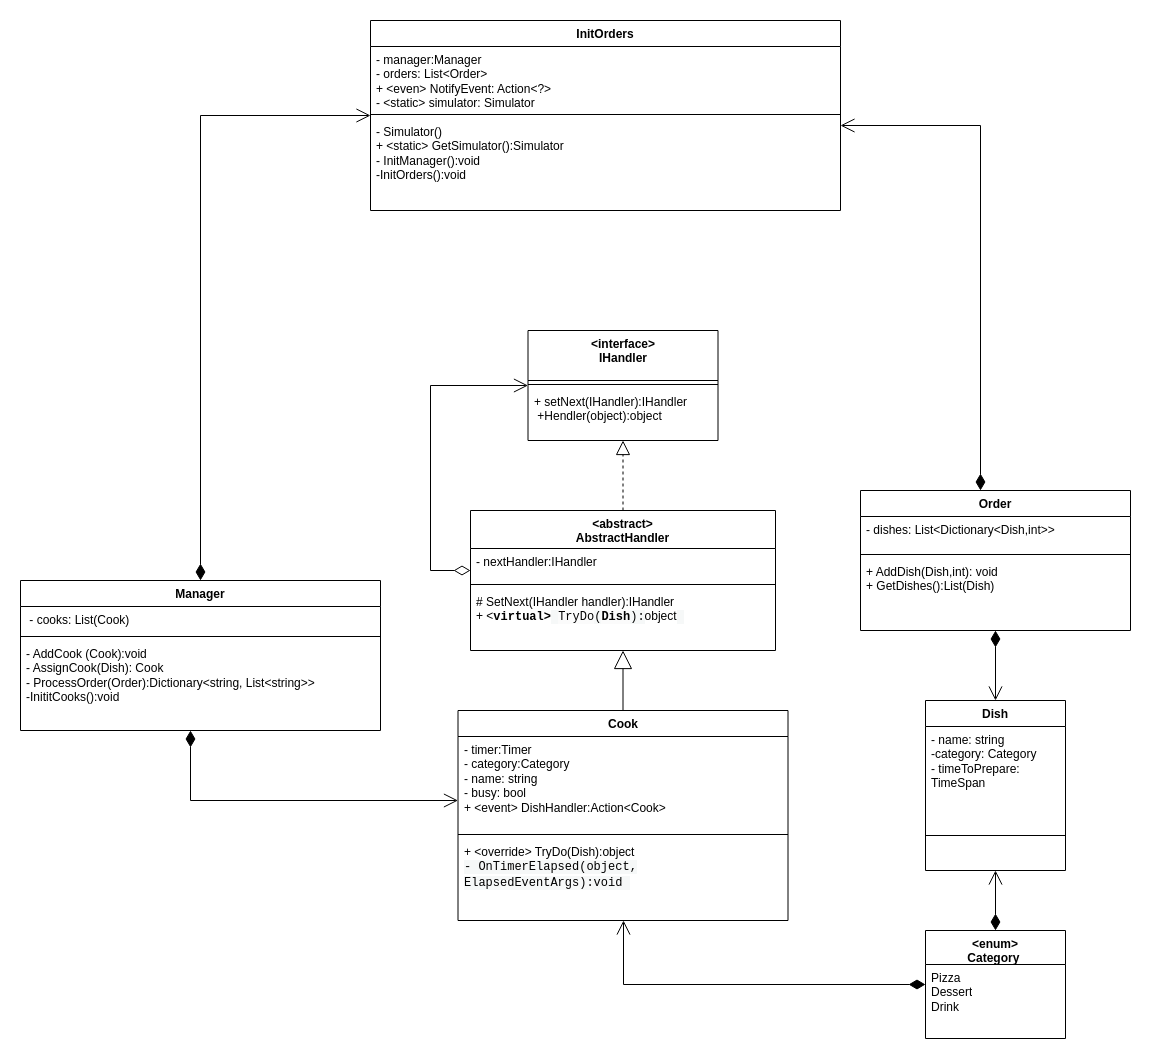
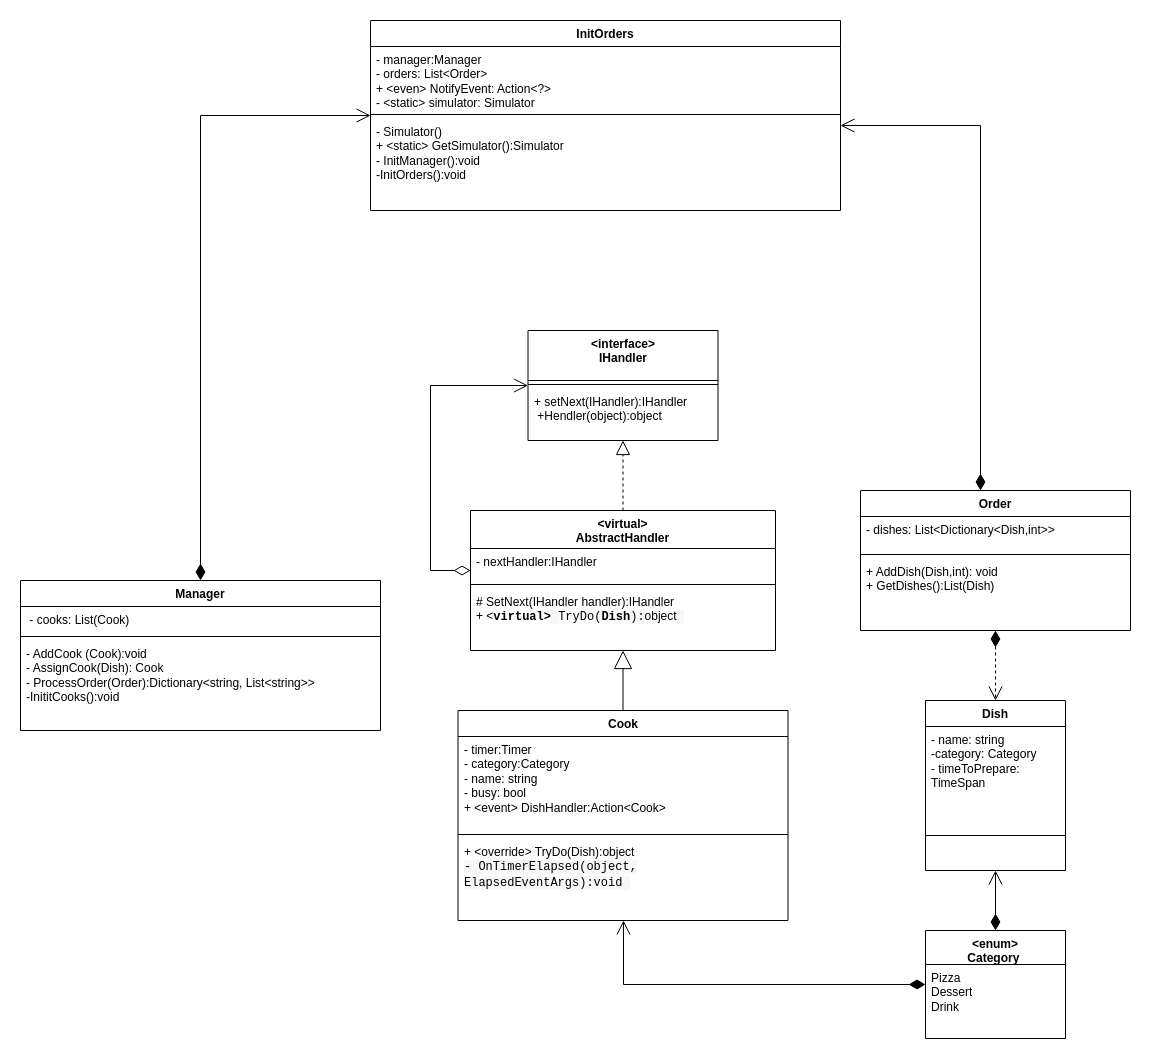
node "<abstract> AbstractHandler": label "<abstract> AbstractHandler" -> "<virtual> AbstractHandler"
edge "Order" -- "Dish": style solid -> dashed
edge "Manager" -- "Cook": removed
